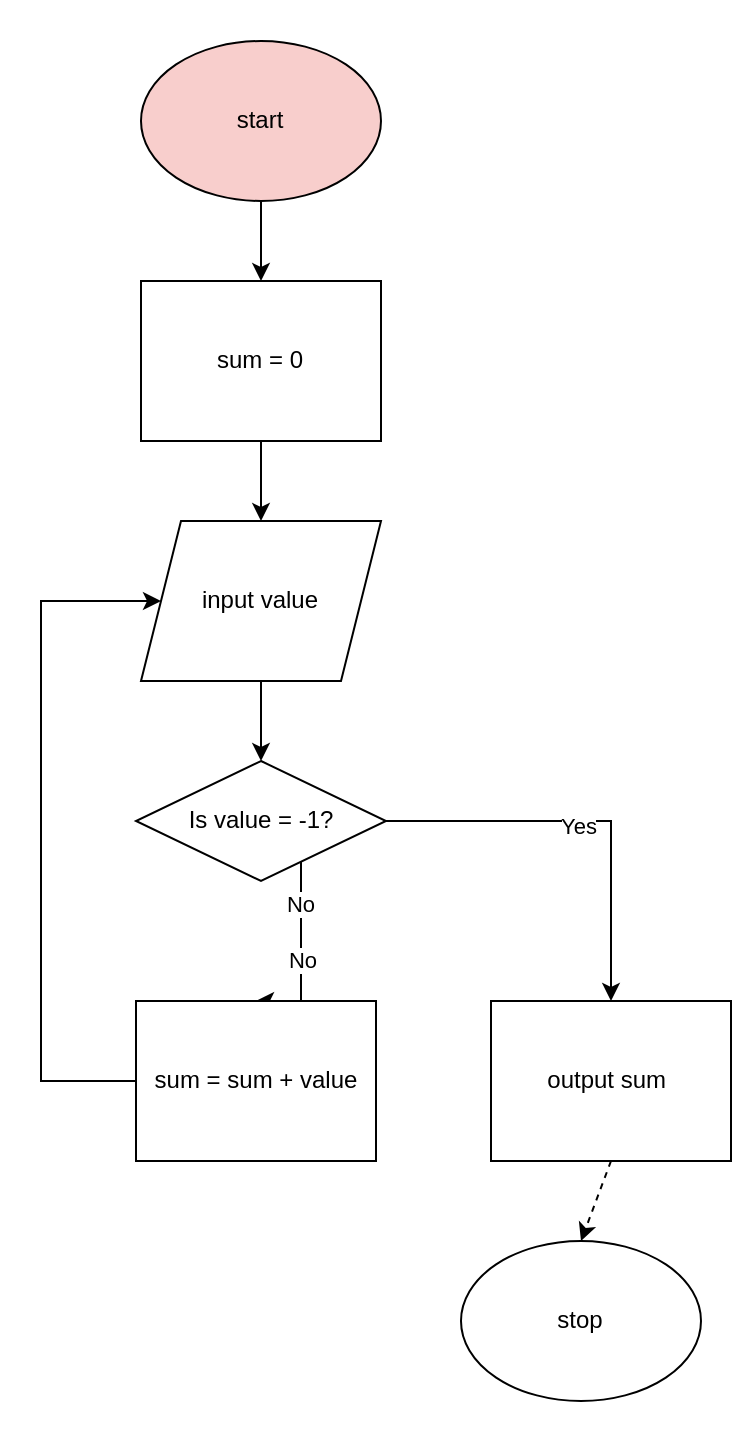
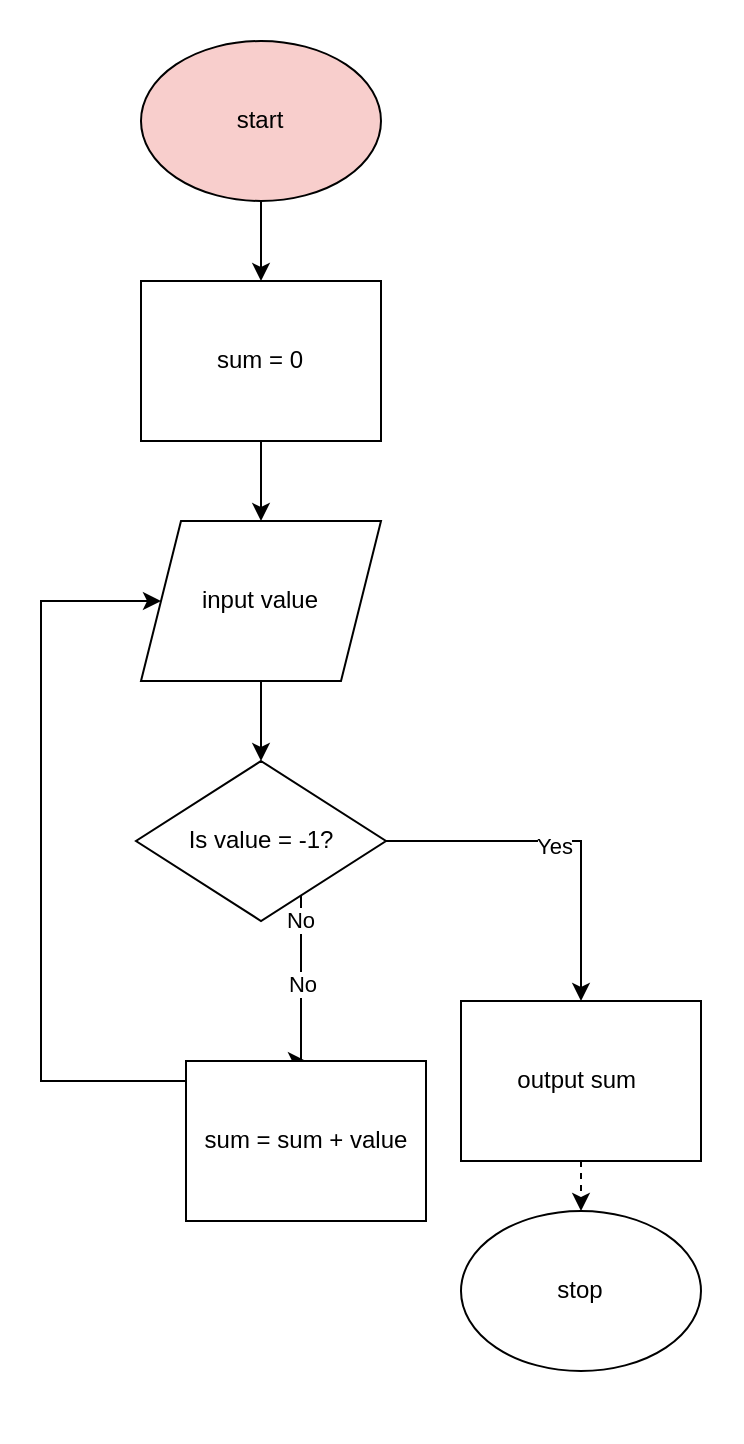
node "Is value = -1?": size 250x120 -> 250x160
node "sum = sum + value": moved (256, 1081) -> (306, 1141)
node "output sum": moved (611, 1081) -> (581, 1081)
node "stop": moved (581, 1321) -> (581, 1291)
